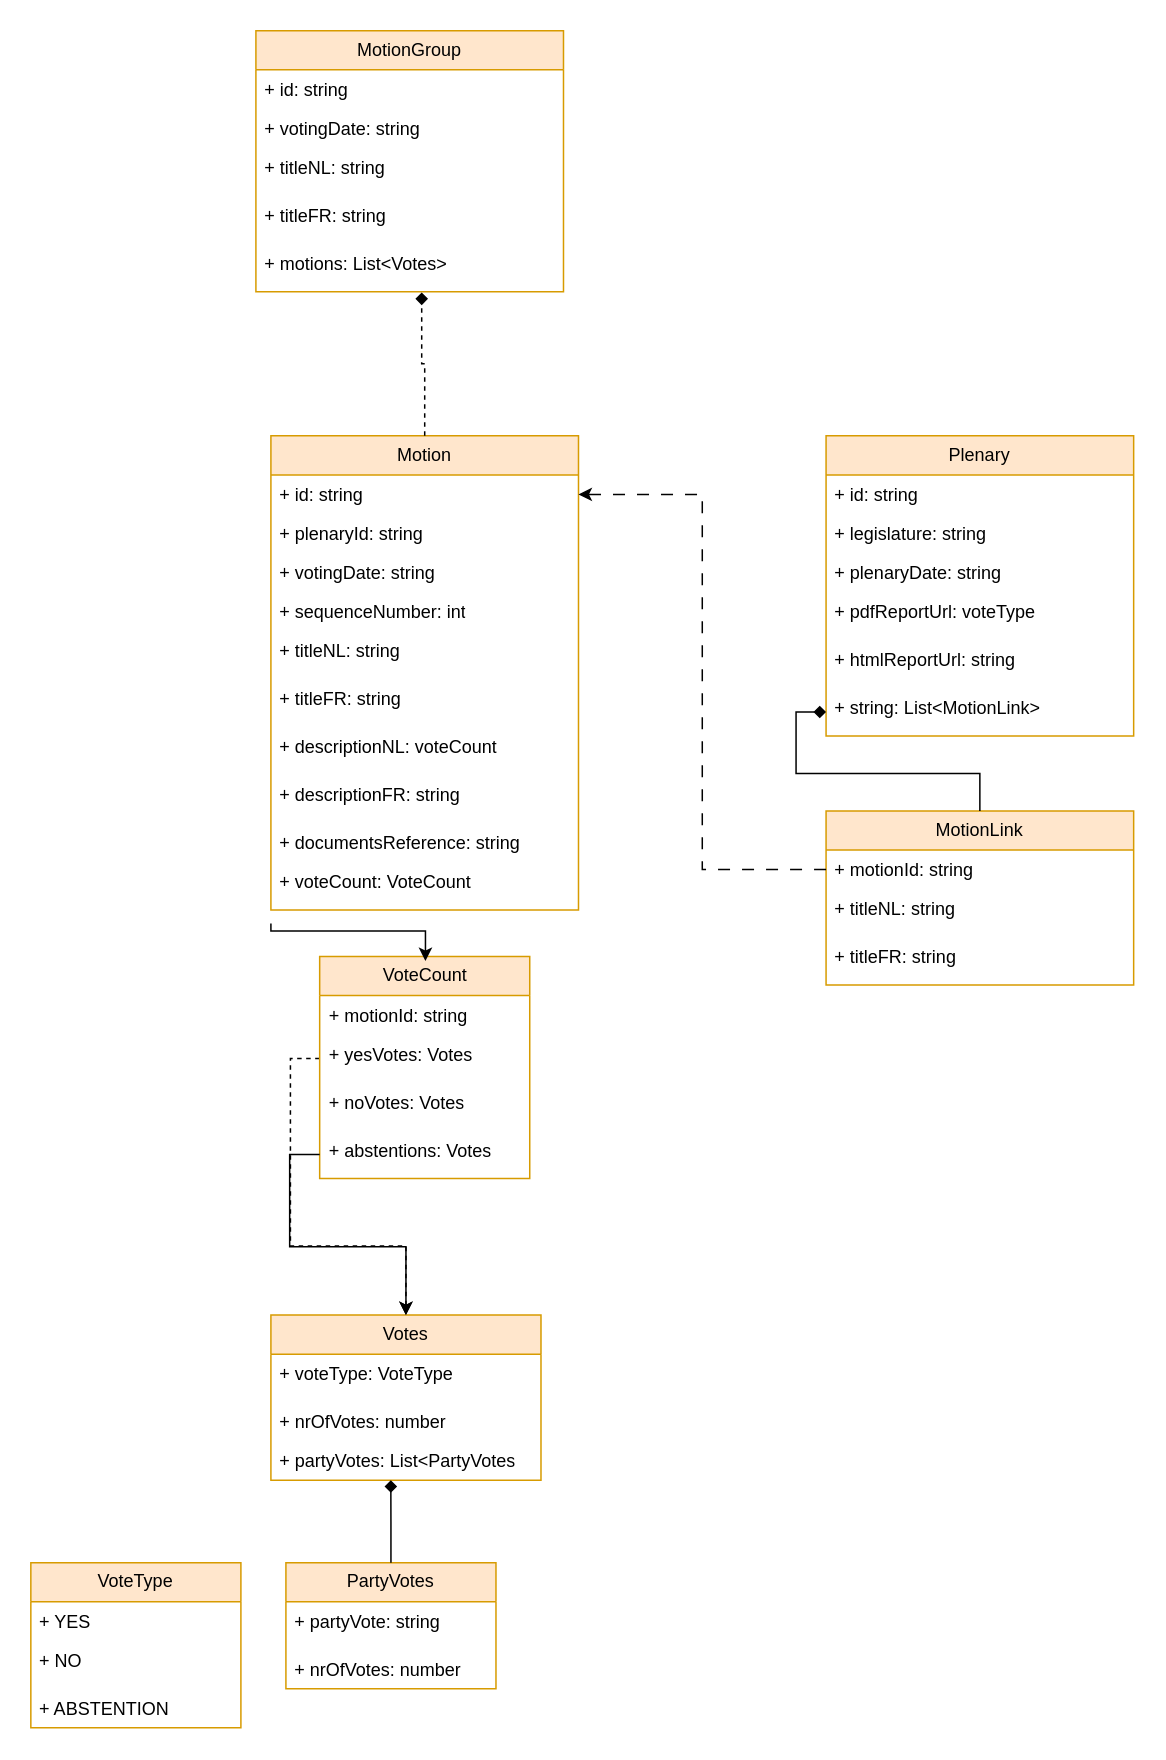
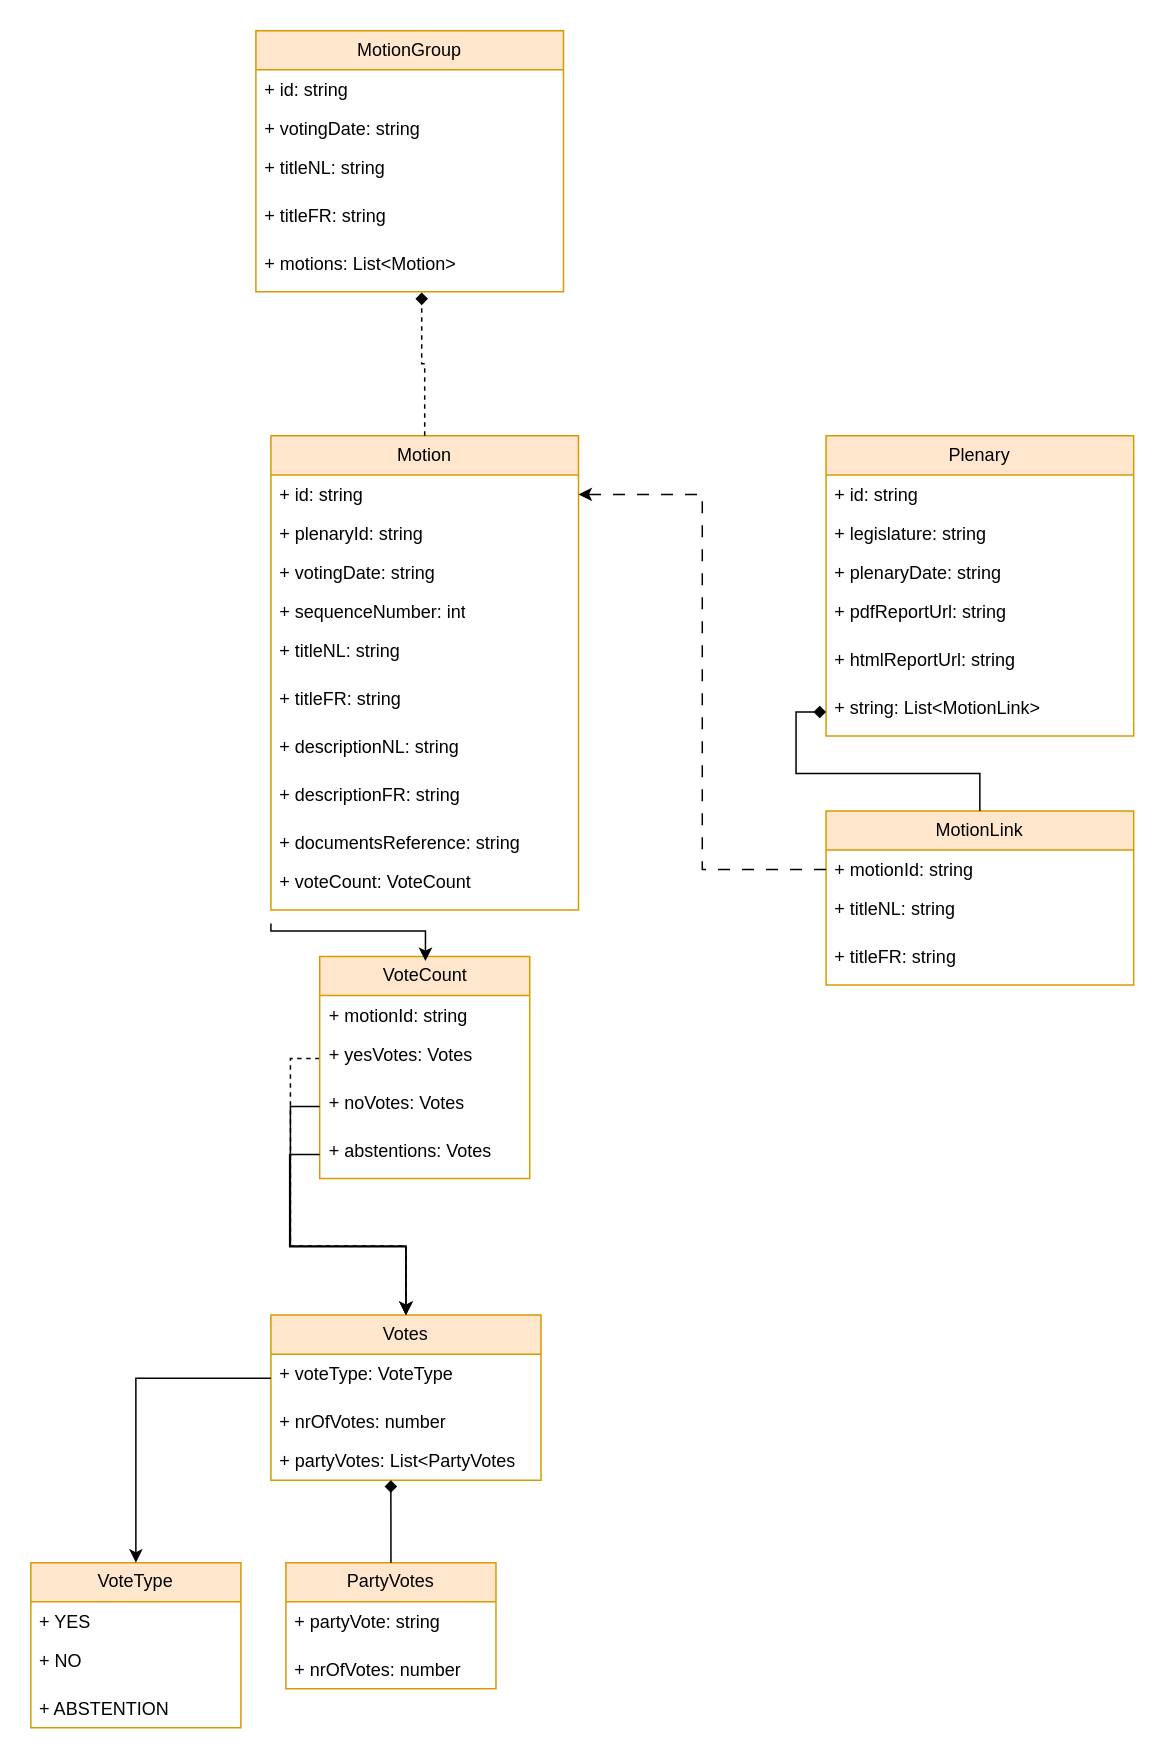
node "+ motions: List<Votes>": label "+ motions: List<Votes>" -> "+ motions: List<Motion>"
node "+ pdfReportUrl: voteType": label "+ pdfReportUrl: voteType" -> "+ pdfReportUrl: string"
node "+ descriptionNL: voteCount": label "+ descriptionNL: voteCount" -> "+ descriptionNL: string"
edge "+ noVotes: Votes" -> "Votes": added
edge "+ voteType: VoteType" -> "VoteType": added
